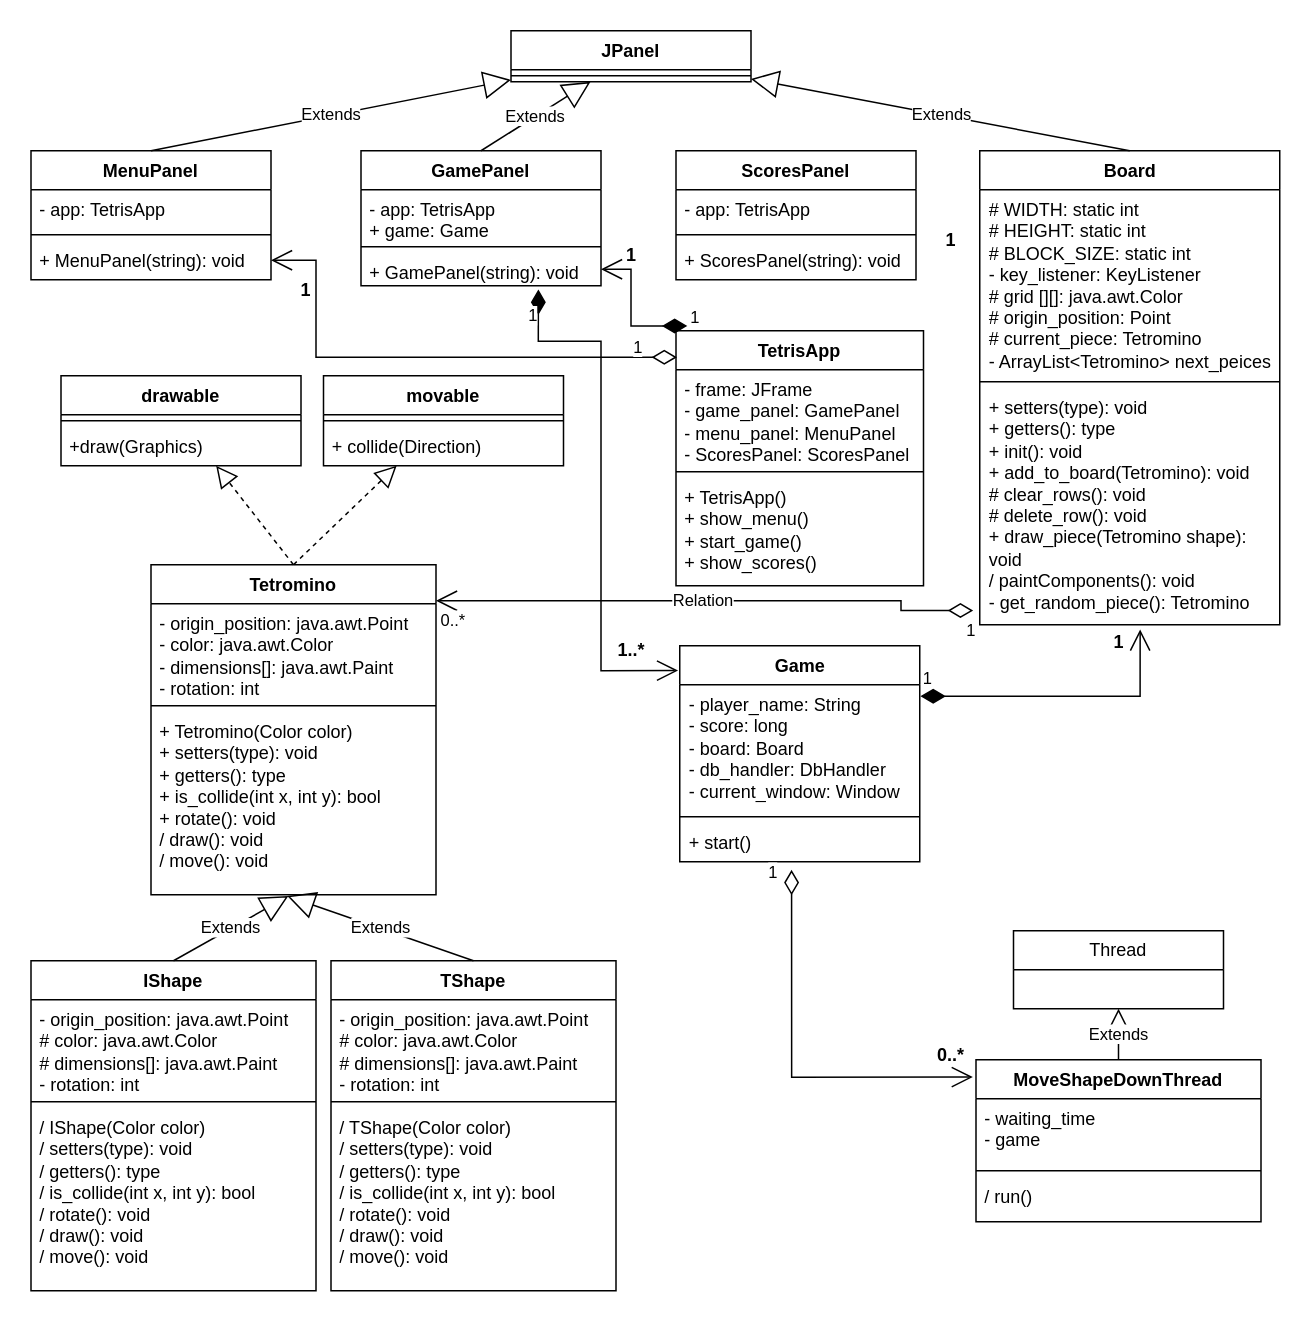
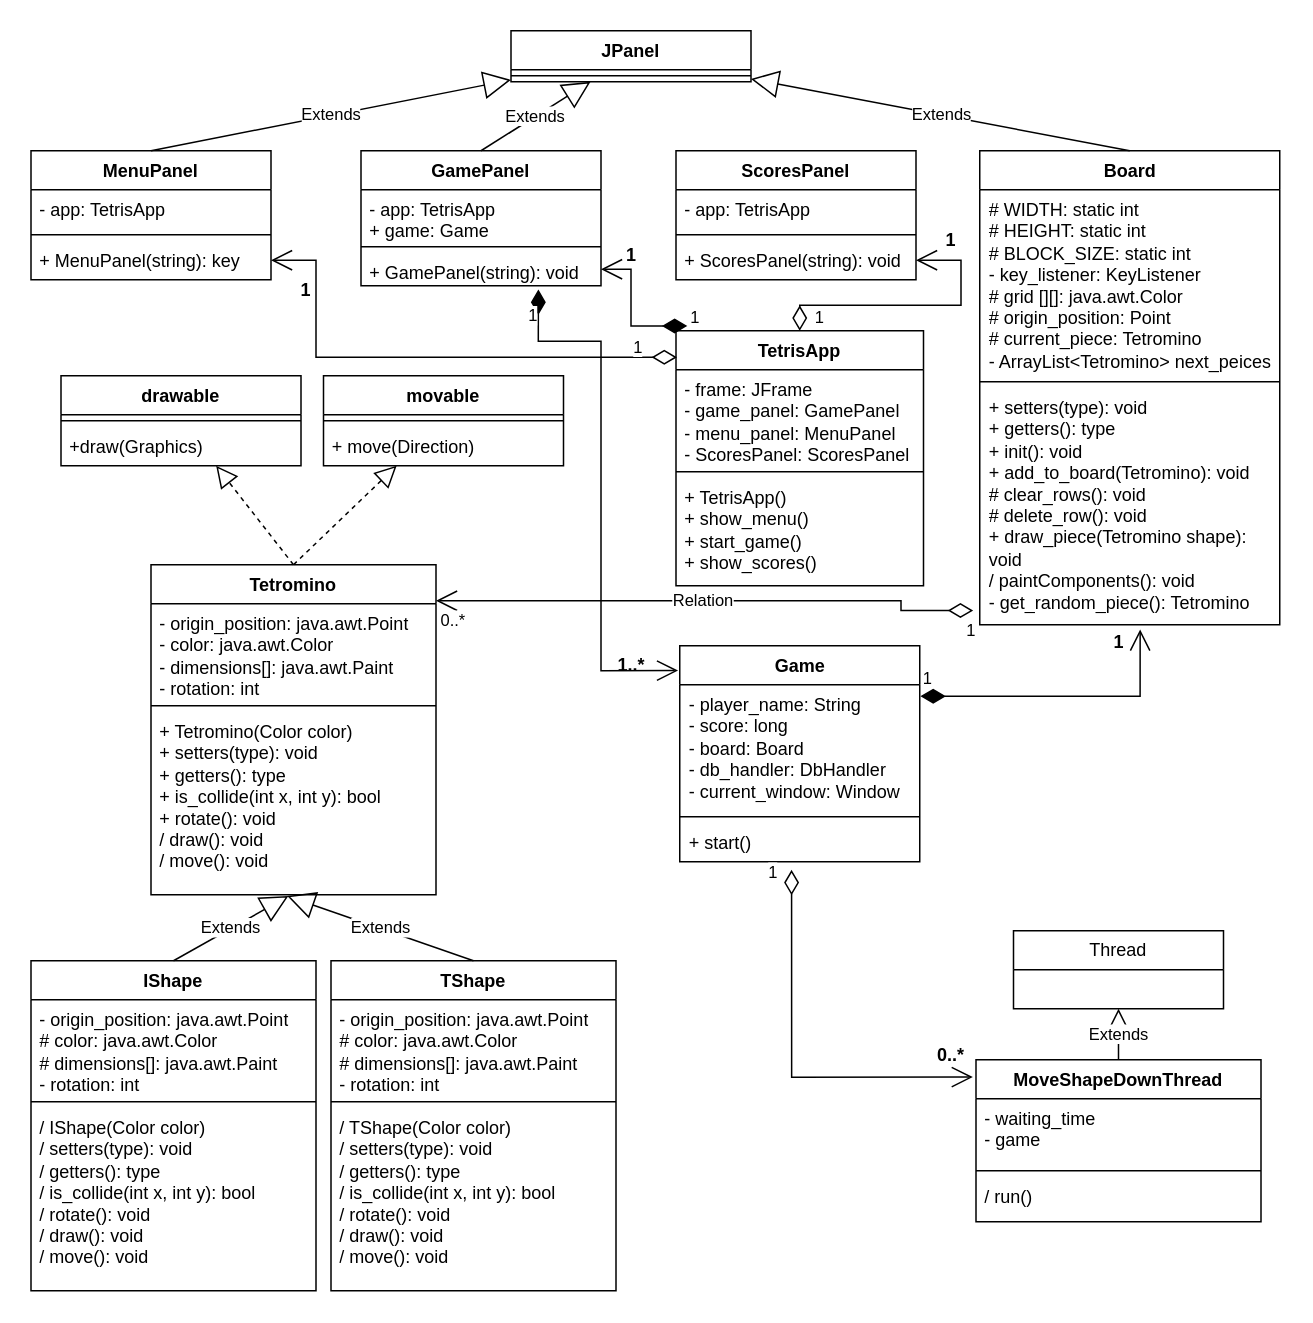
node "+ MenuPanel(string): void": label "+ MenuPanel(string): void" -> "+ MenuPanel(string): key"
edge "+ ScoresPanel(string): void" -- "TetrisApp": added, label "1"
node "+ collide(Direction)": label "+ collide(Direction)" -> "+ move(Direction)"
node "1..*": moved (631, 650) -> (631, 665)
